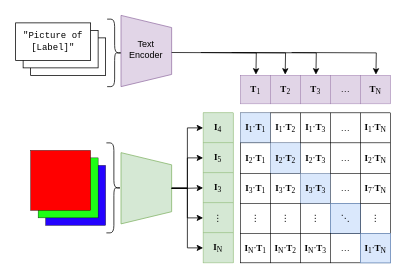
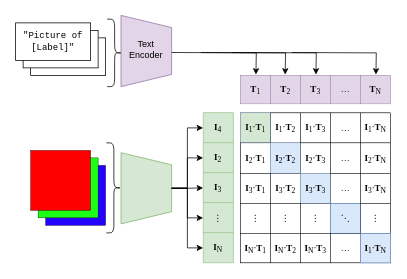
node "I1⋅T1": fillcolor #dae8fc -> #d5e8d4
node "I5": label "I5" -> "I2"
node "I7⋅TN": label "I7⋅TN" -> "I3⋅TN"
